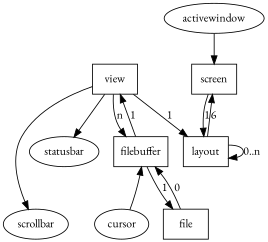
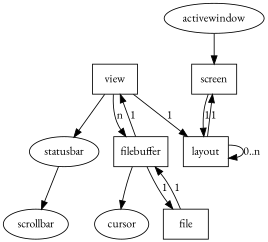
edge "layout" -> "screen": label "6" -> "1"
edge "view" -> "scrollbar": now "statusbar" -> "scrollbar"
edge "file" -> "filebuffer": label "0" -> "1"
edge "cursor" -> "filebuffer": reversed
